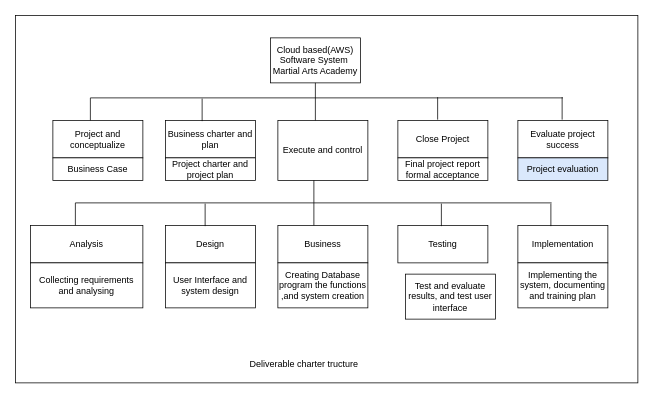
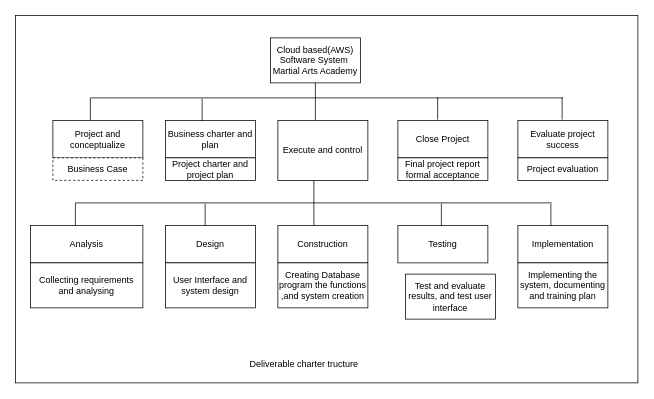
node "Business Case": style solid -> dashed
node "Project evaluation": fillcolor #dae8fc -> #ffffff
node "Business": label "Business" -> "Construction"
